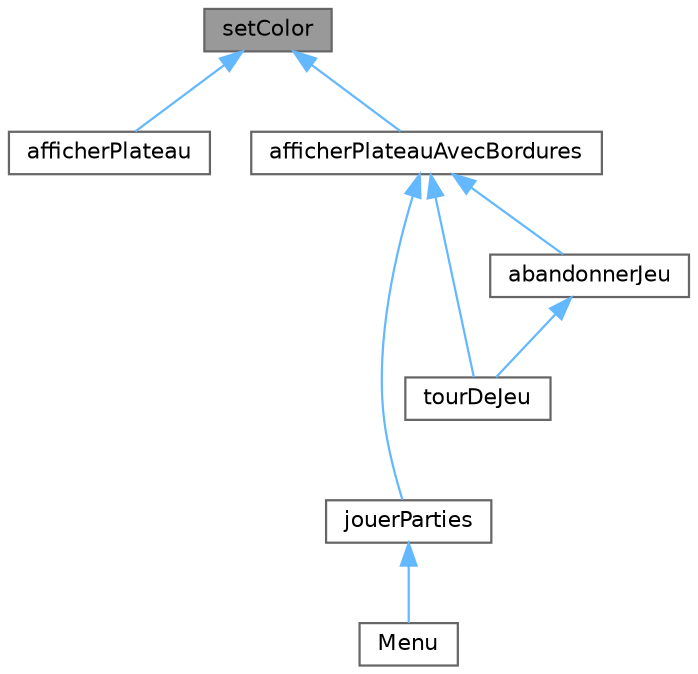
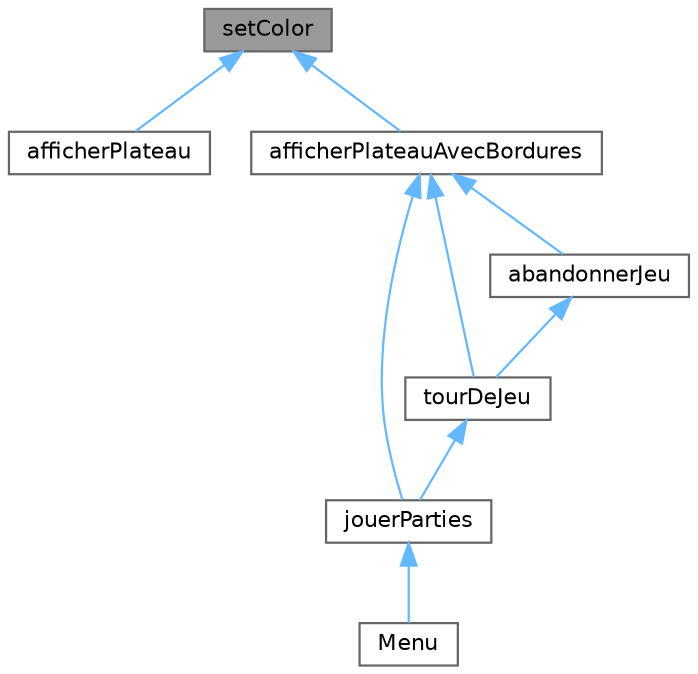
edge "jouerParties" -> "tourDeJeu": added
